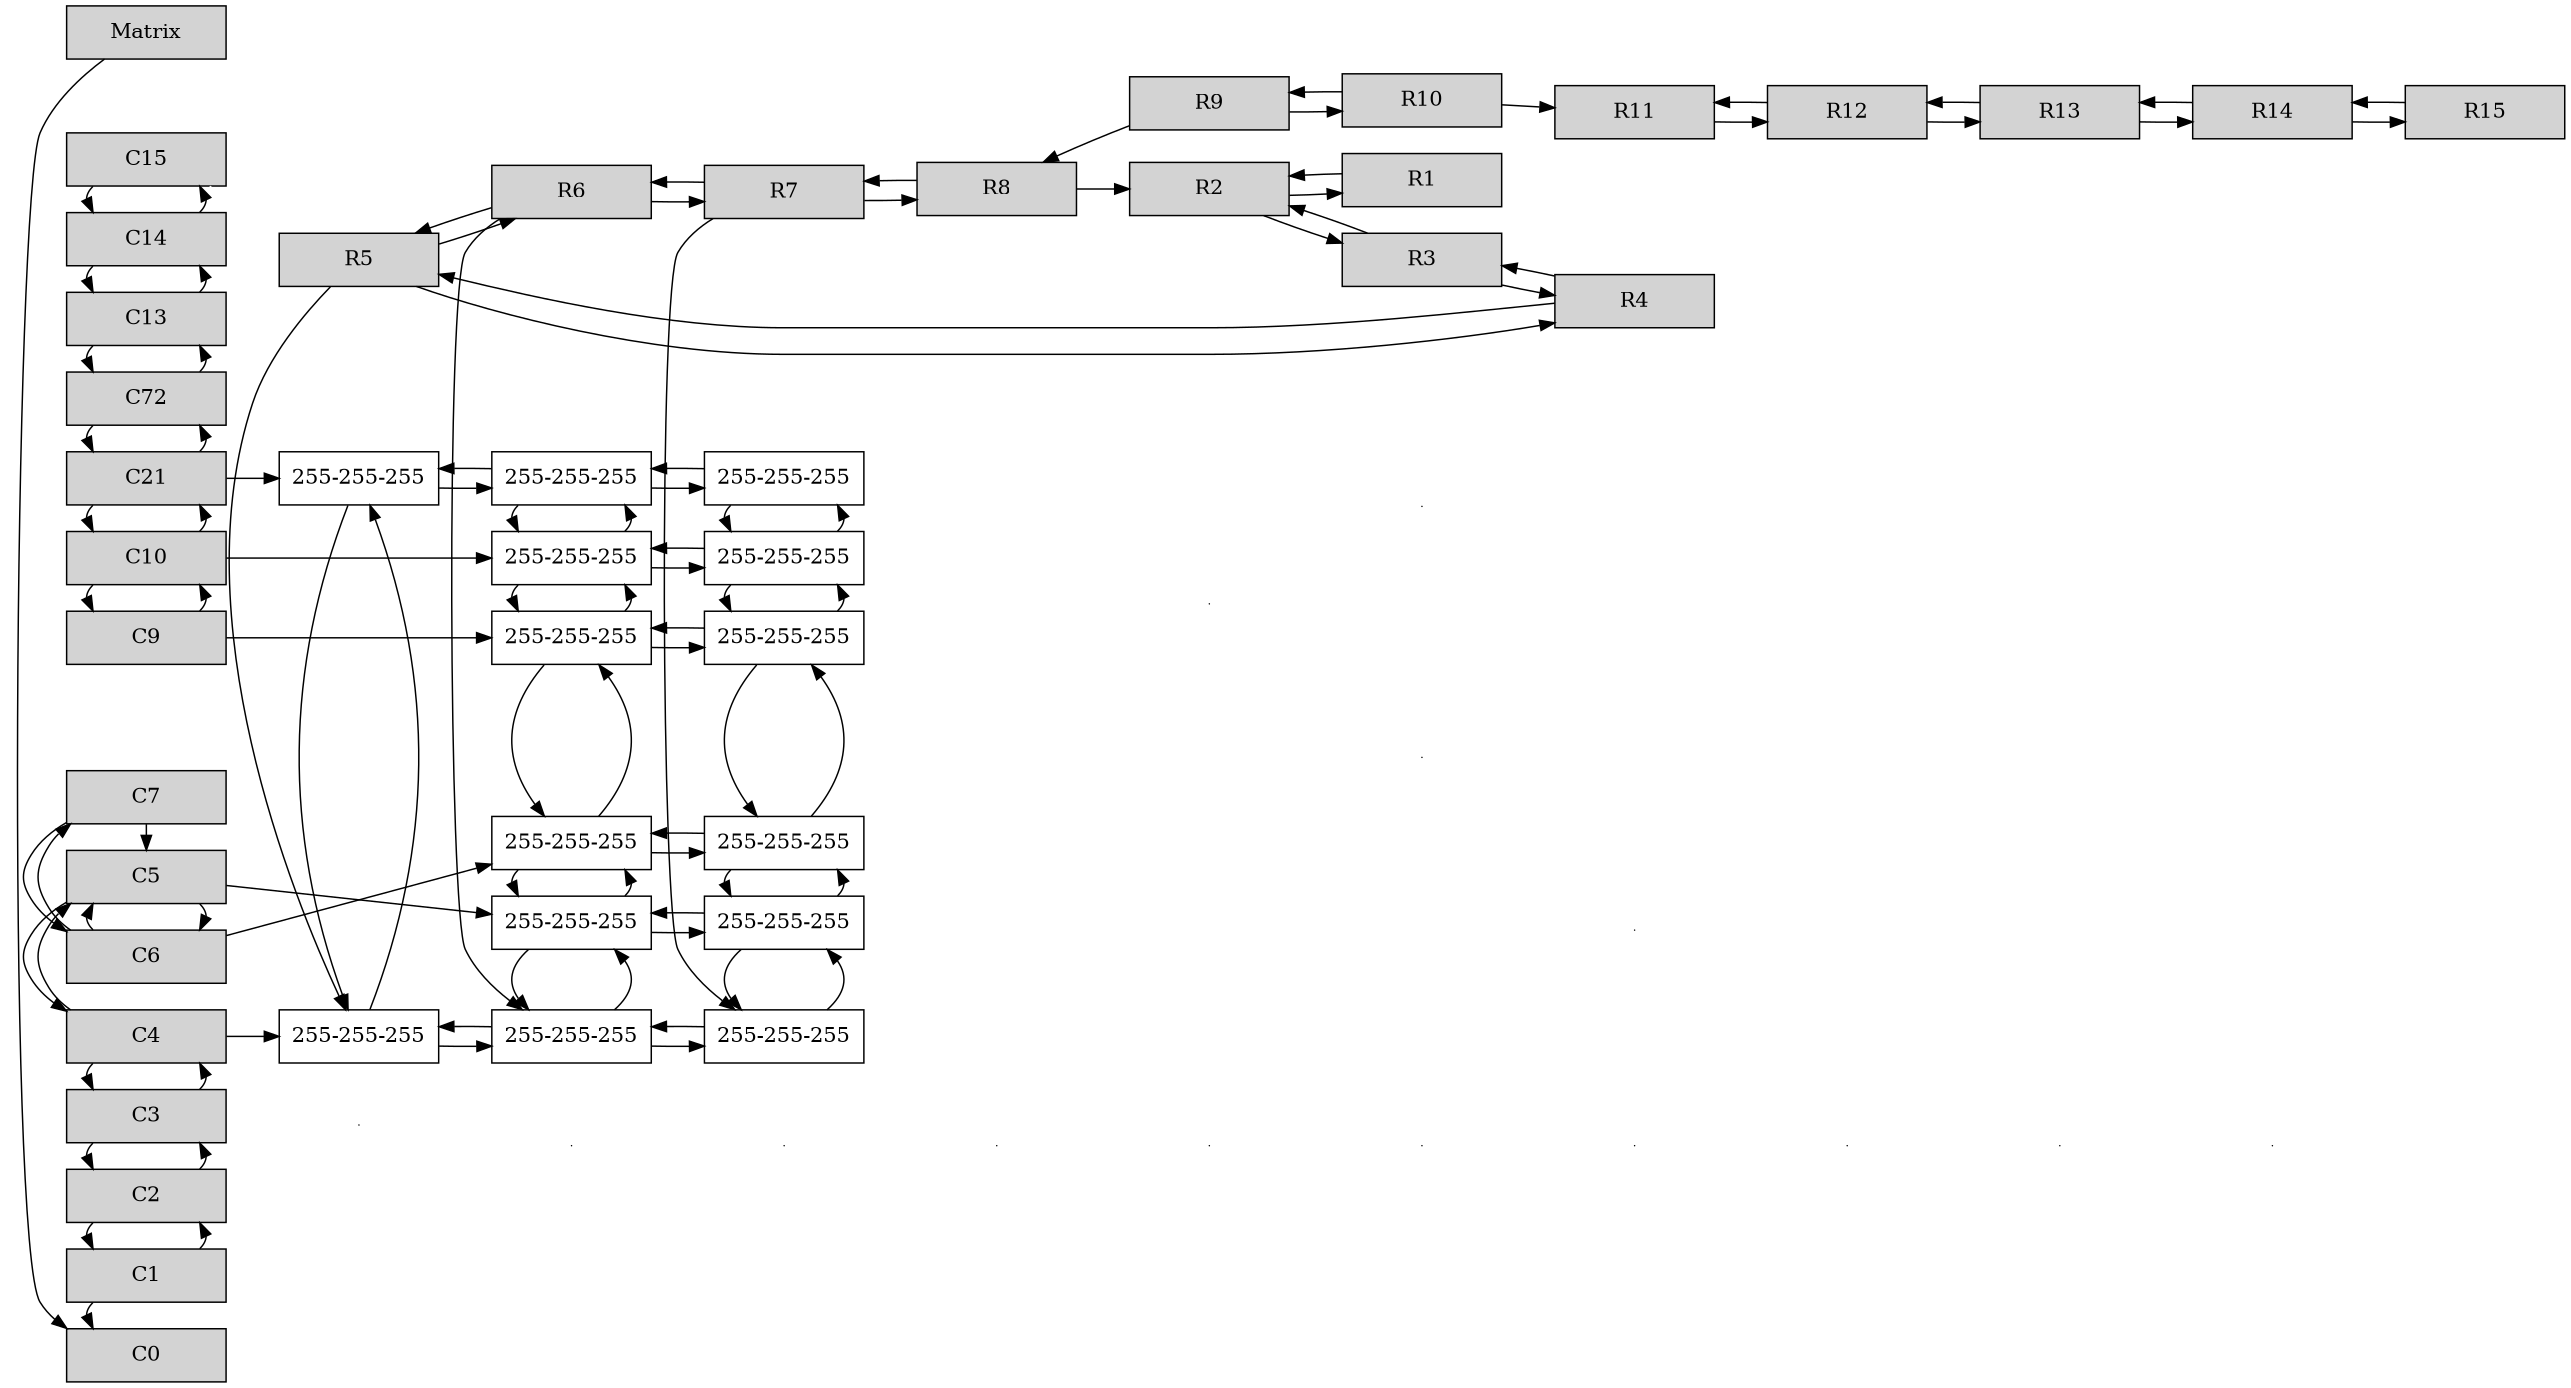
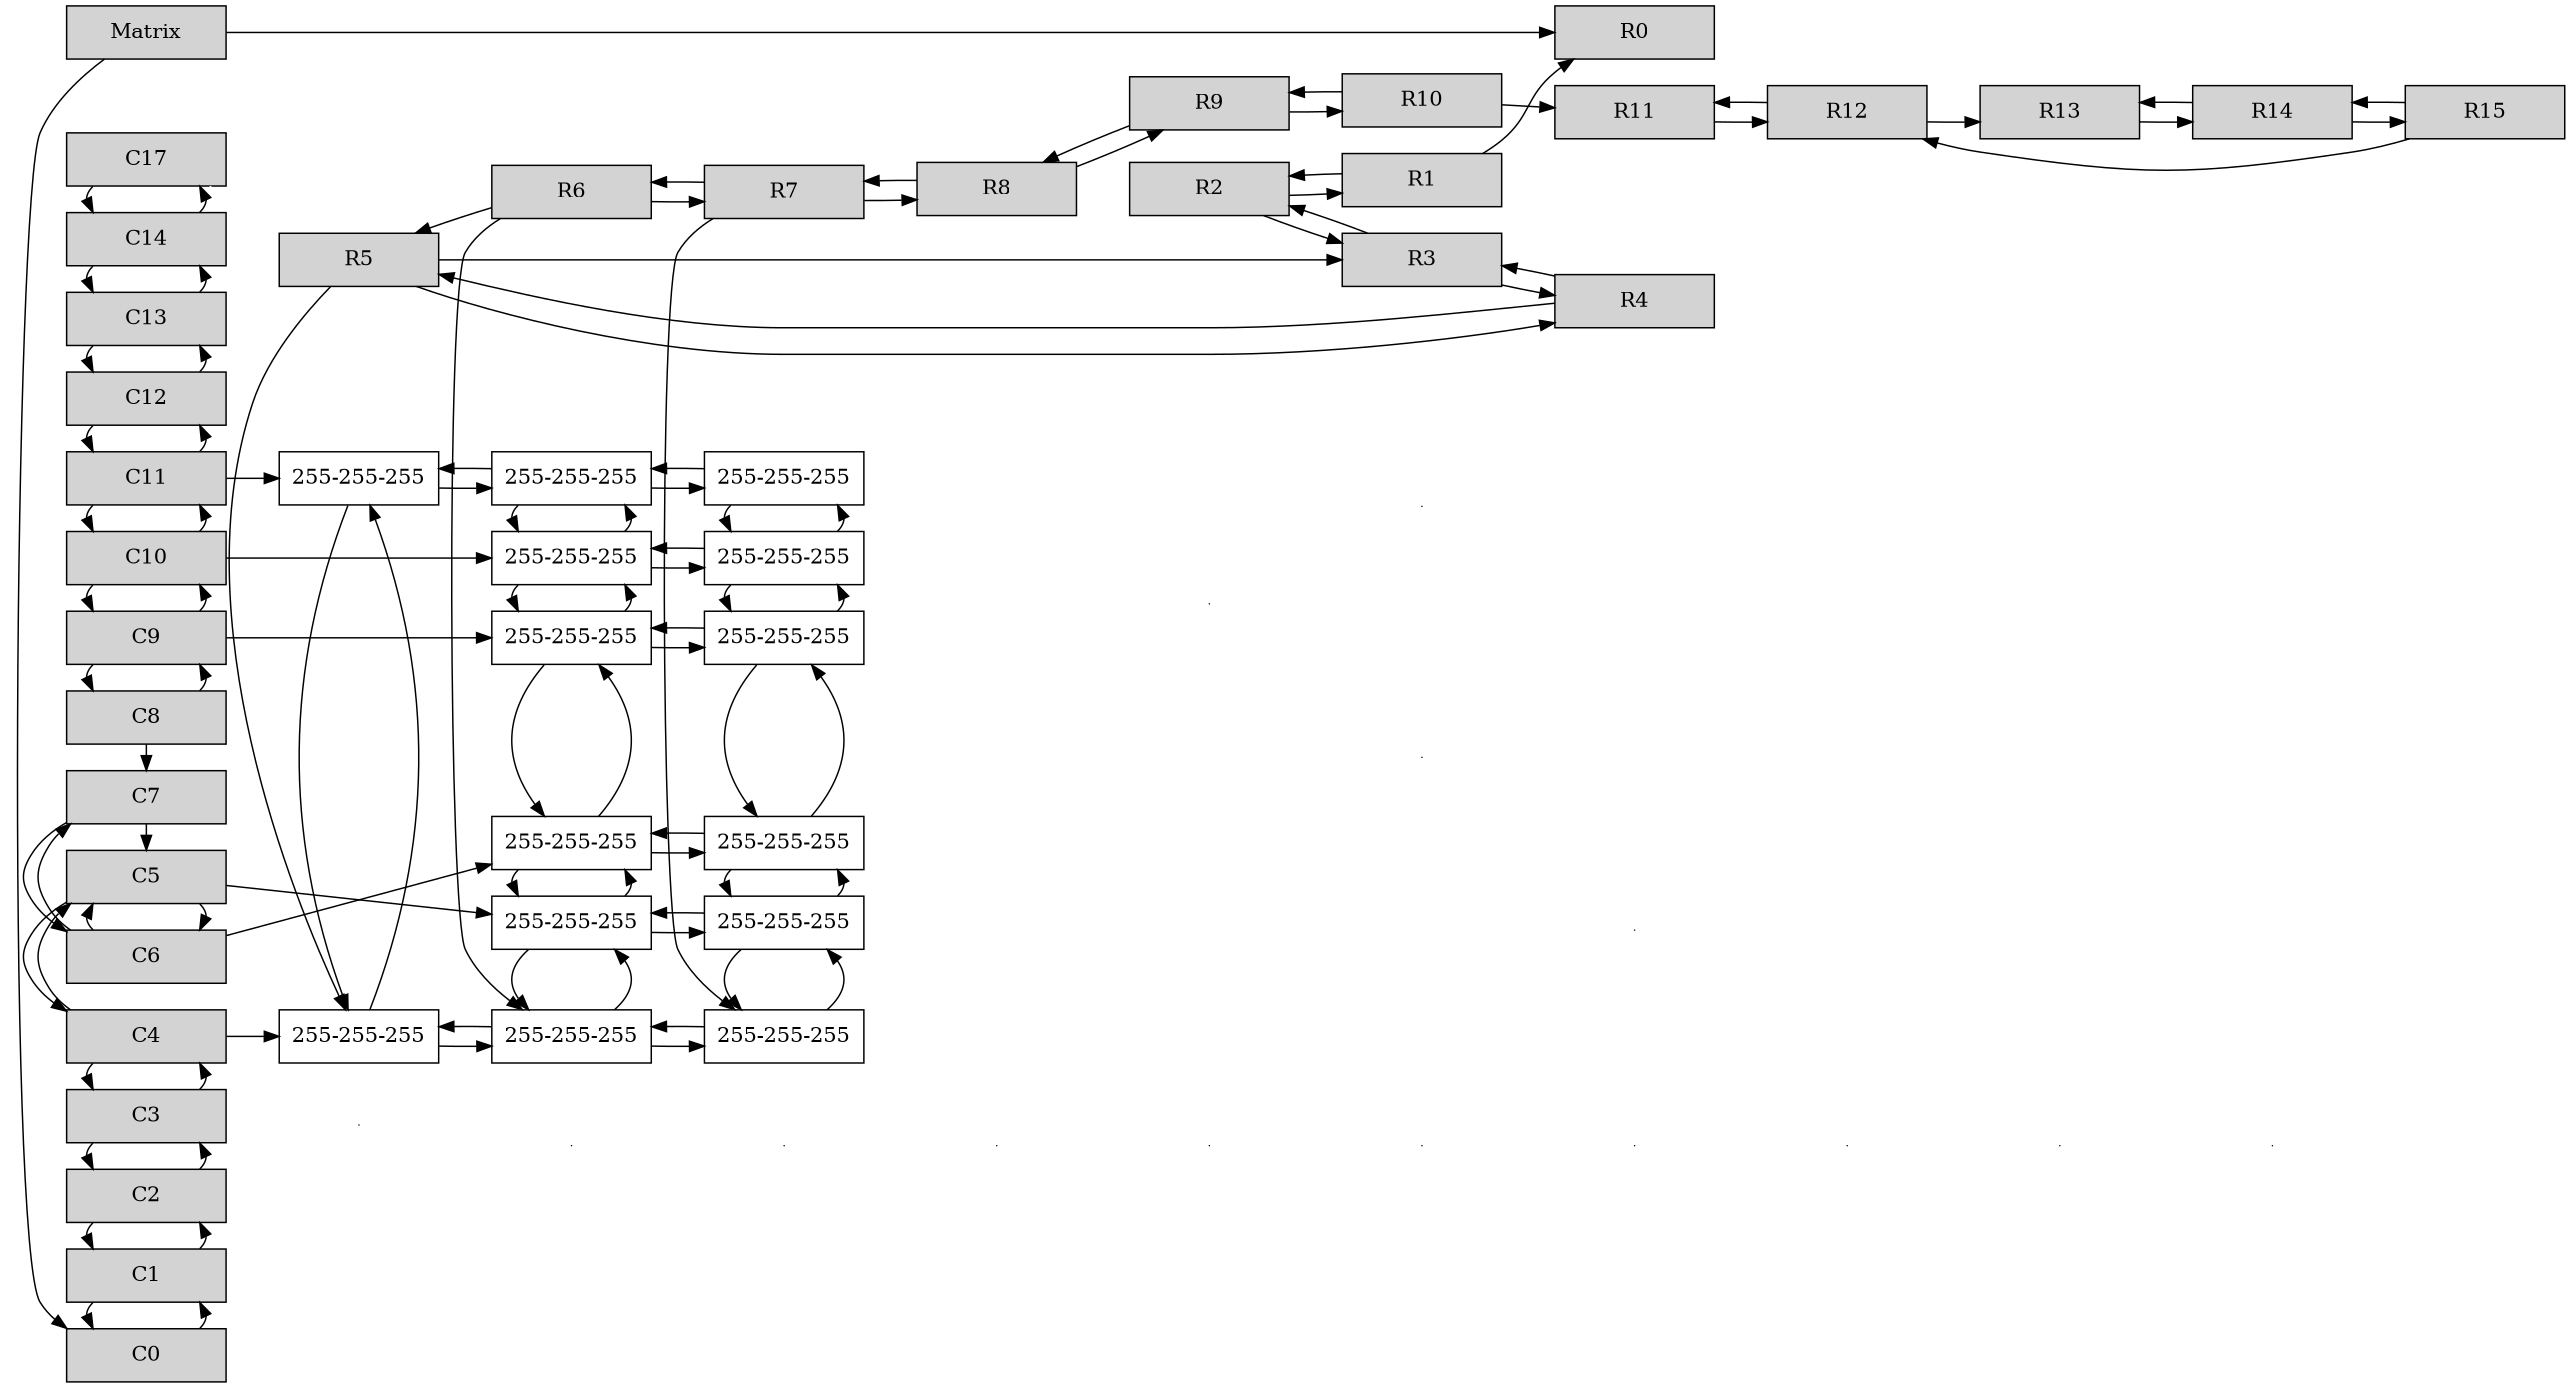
node "R0": added
edge "R13" -> "R12": now "R15" -> "R12"
node "C15": label "C15" -> "C17"
edge "R8" -> "R2": now "R8" -> "R9"
edge "R5" -> "R6": now "R5" -> "R3"
node "C72": label "C72" -> "C12"
node "C21": label "C21" -> "C11"
node "C8": added
edge "C0" -> "C1": added
